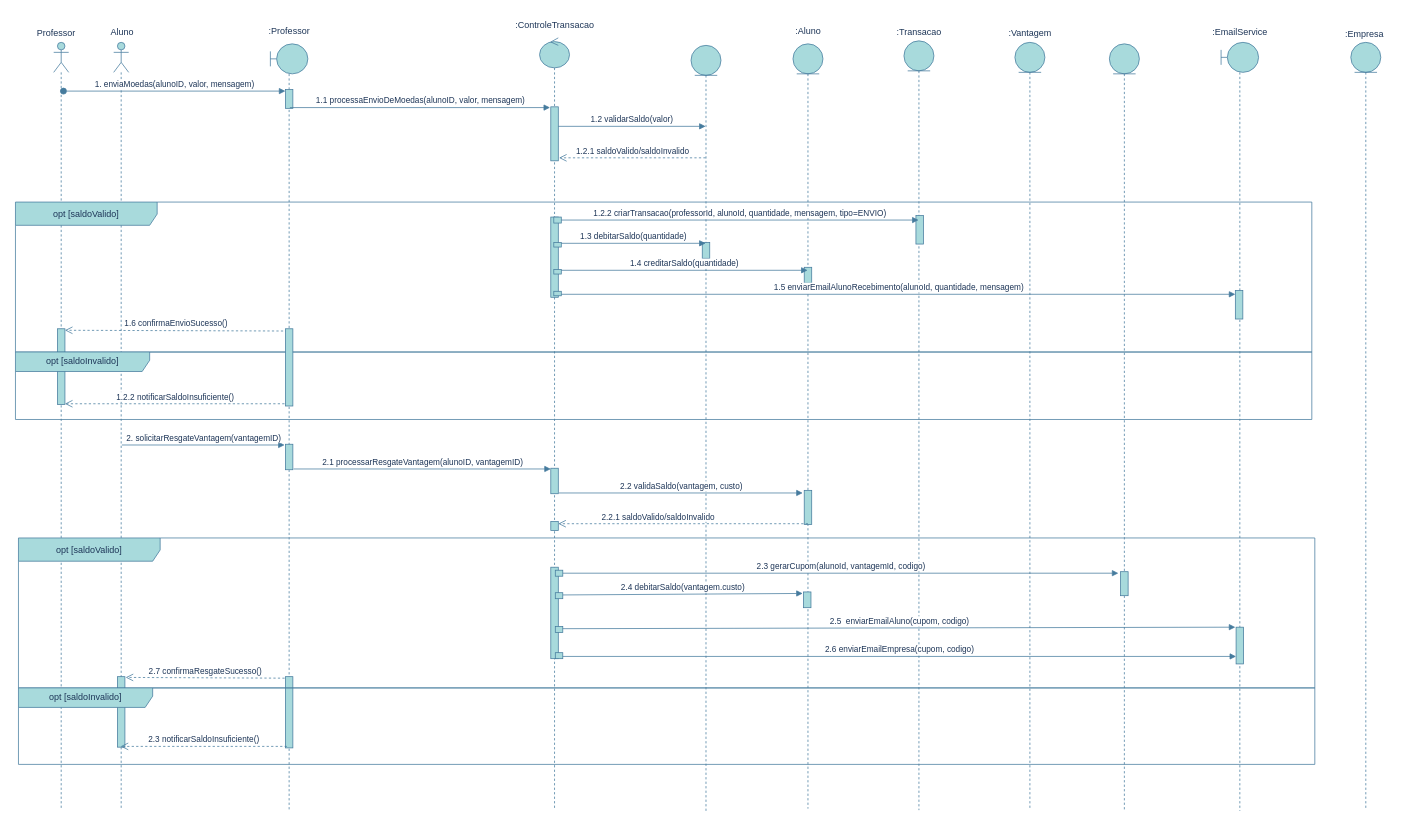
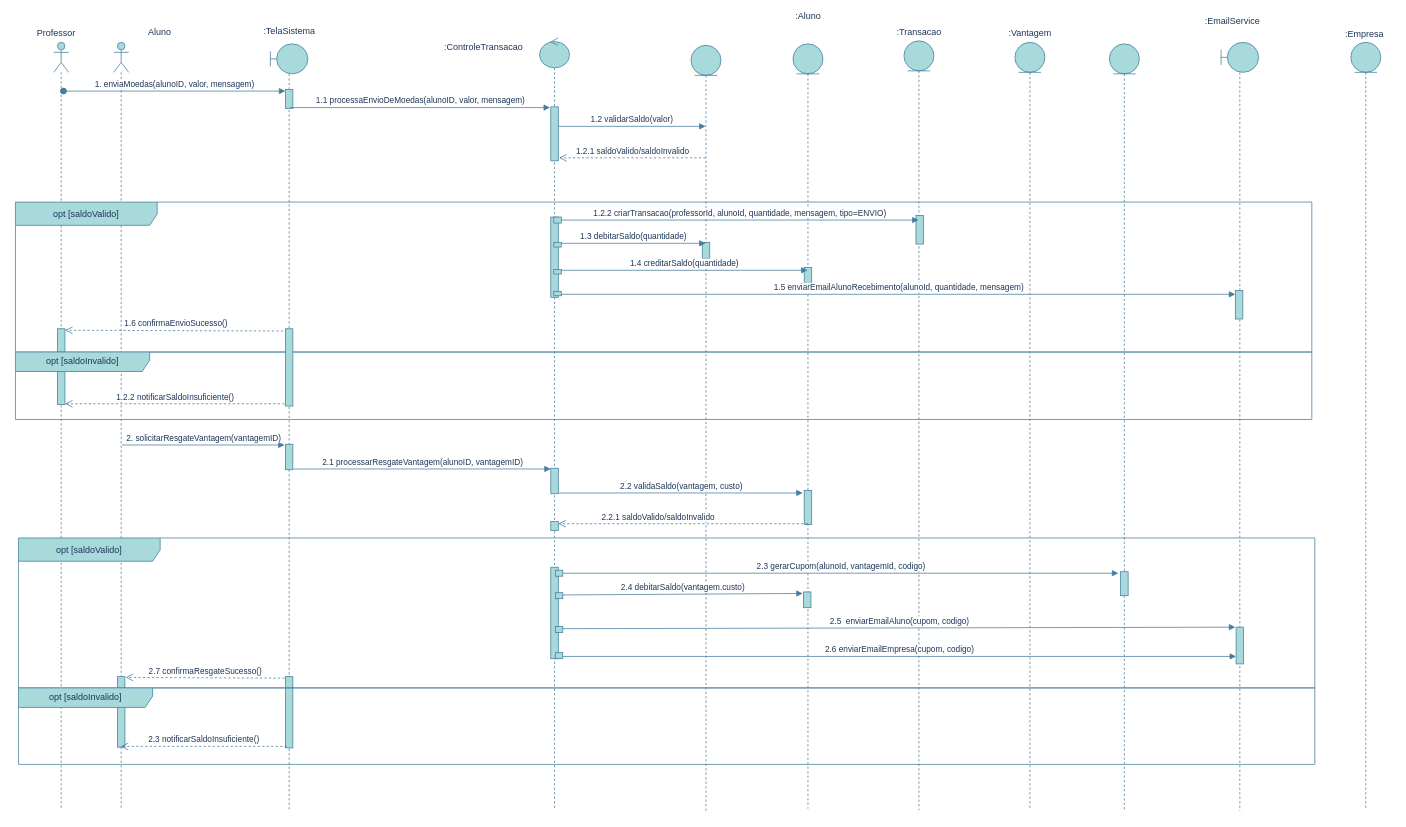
node ":ControleTransacao": moved (555, 25) -> (483, 48)
node ":Professor": label ":Professor" -> ":TelaSistema"
node ":Aluno": moved (808, 31) -> (808, 16)
node "Aluno": moved (122, 33) -> (159, 33)
node ":EmailService": moved (1240, 33) -> (1233, 21)
